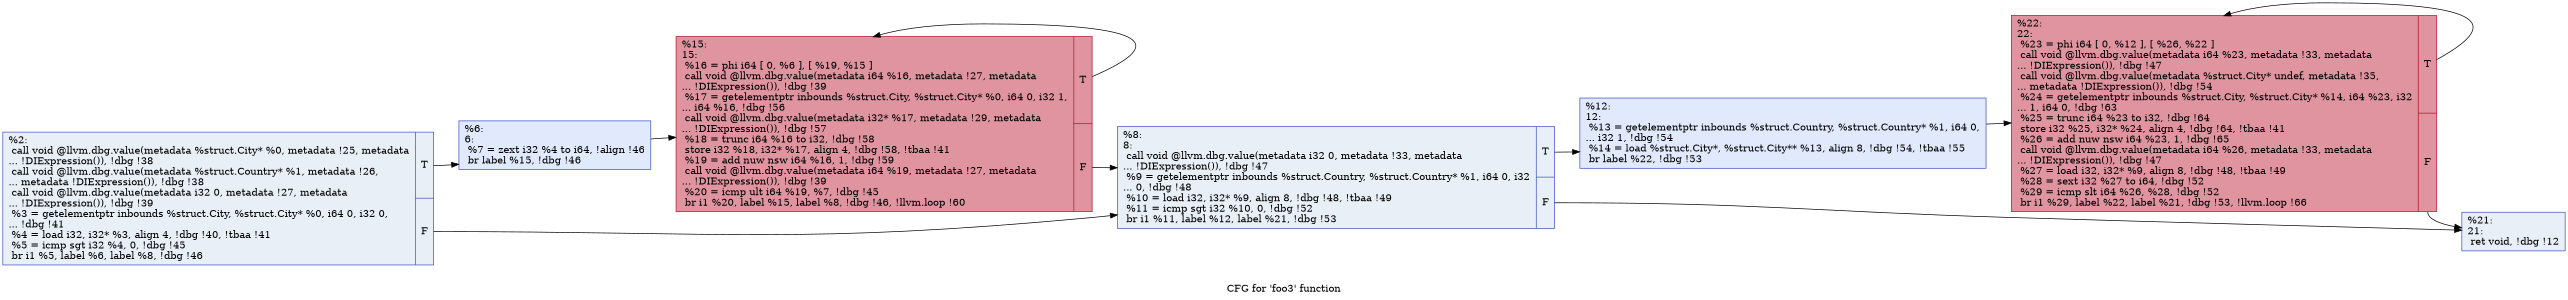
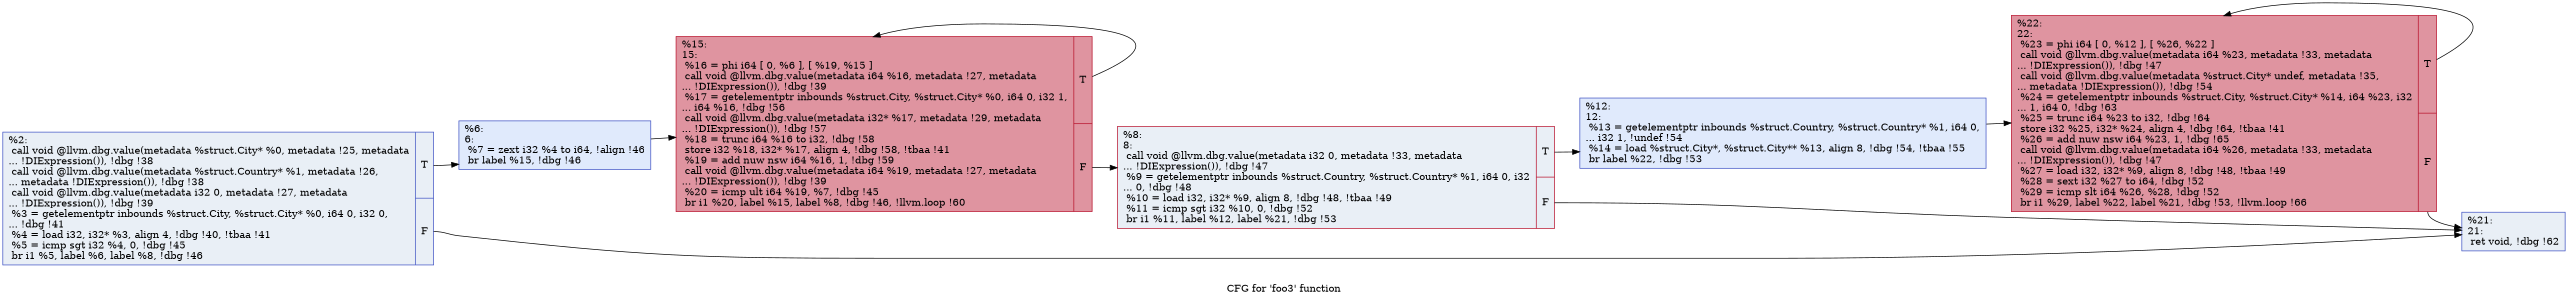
node "%12:": text "... i32 1, !dbg !54" -> "... i32 1, !undef !54"
node "%8:": color #3d50c3ff -> #b70d28ff
edge "%2:" -> "%8:": now "%2:" -> "%21:"
node "%21:": text "ret void, !dbg !12" -> "ret void, !dbg !62"
